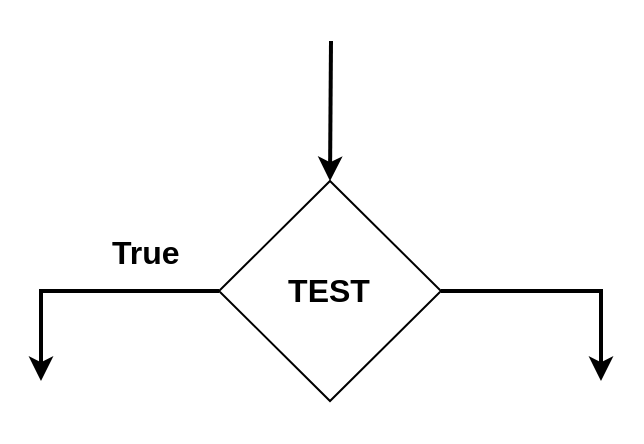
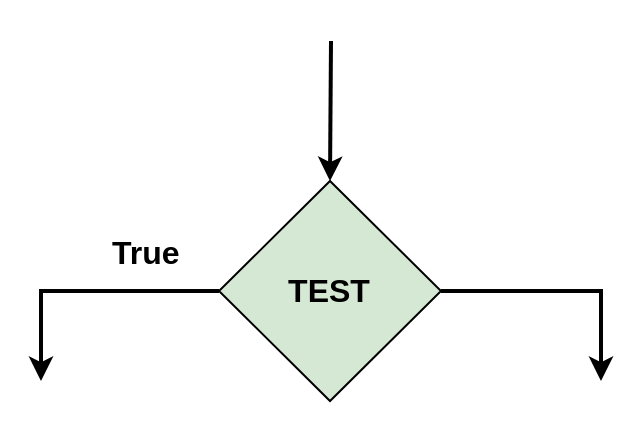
node "TEST": fillcolor #ffffff -> #d5e8d4
